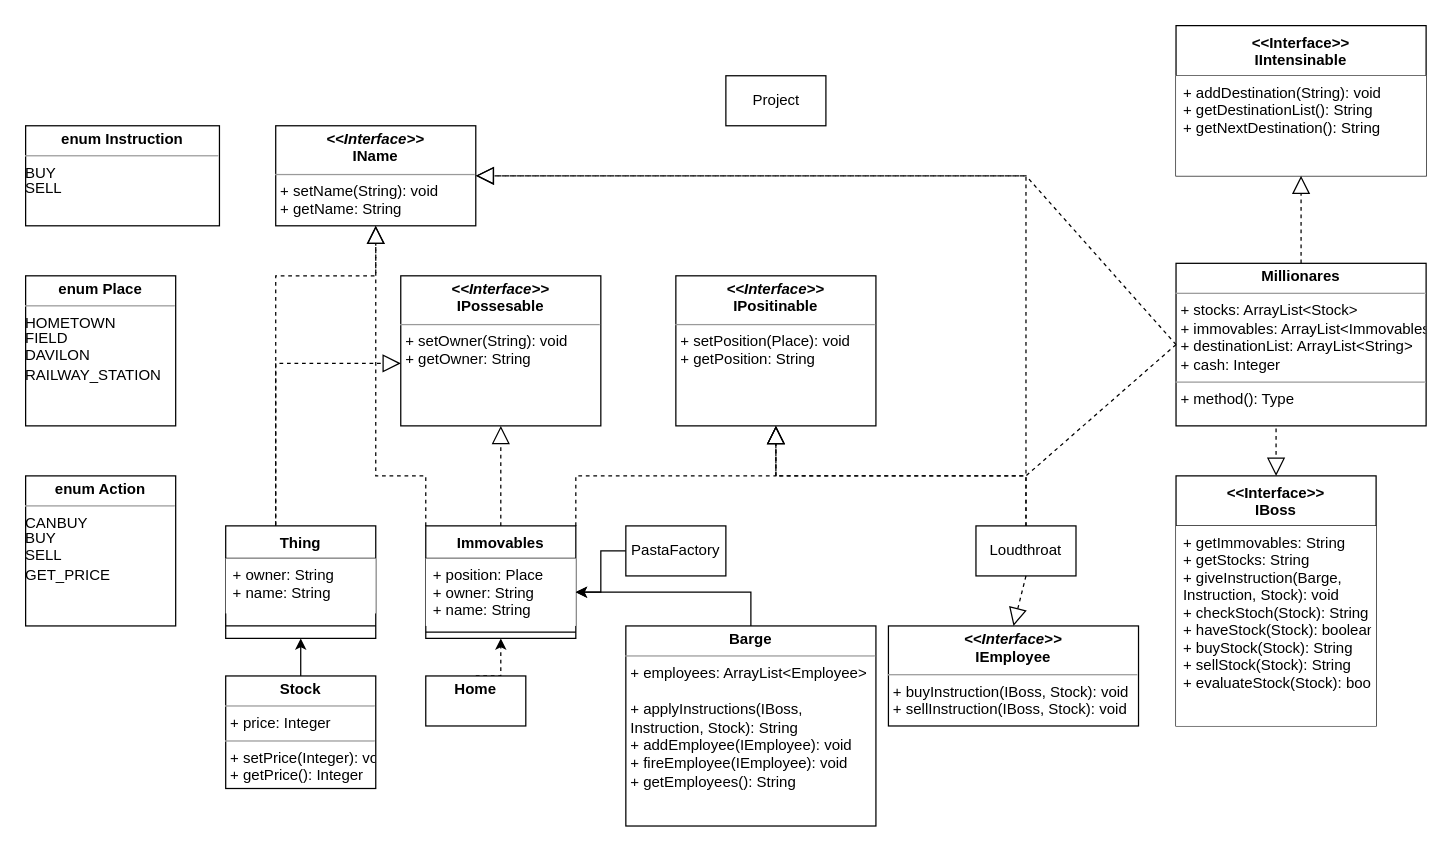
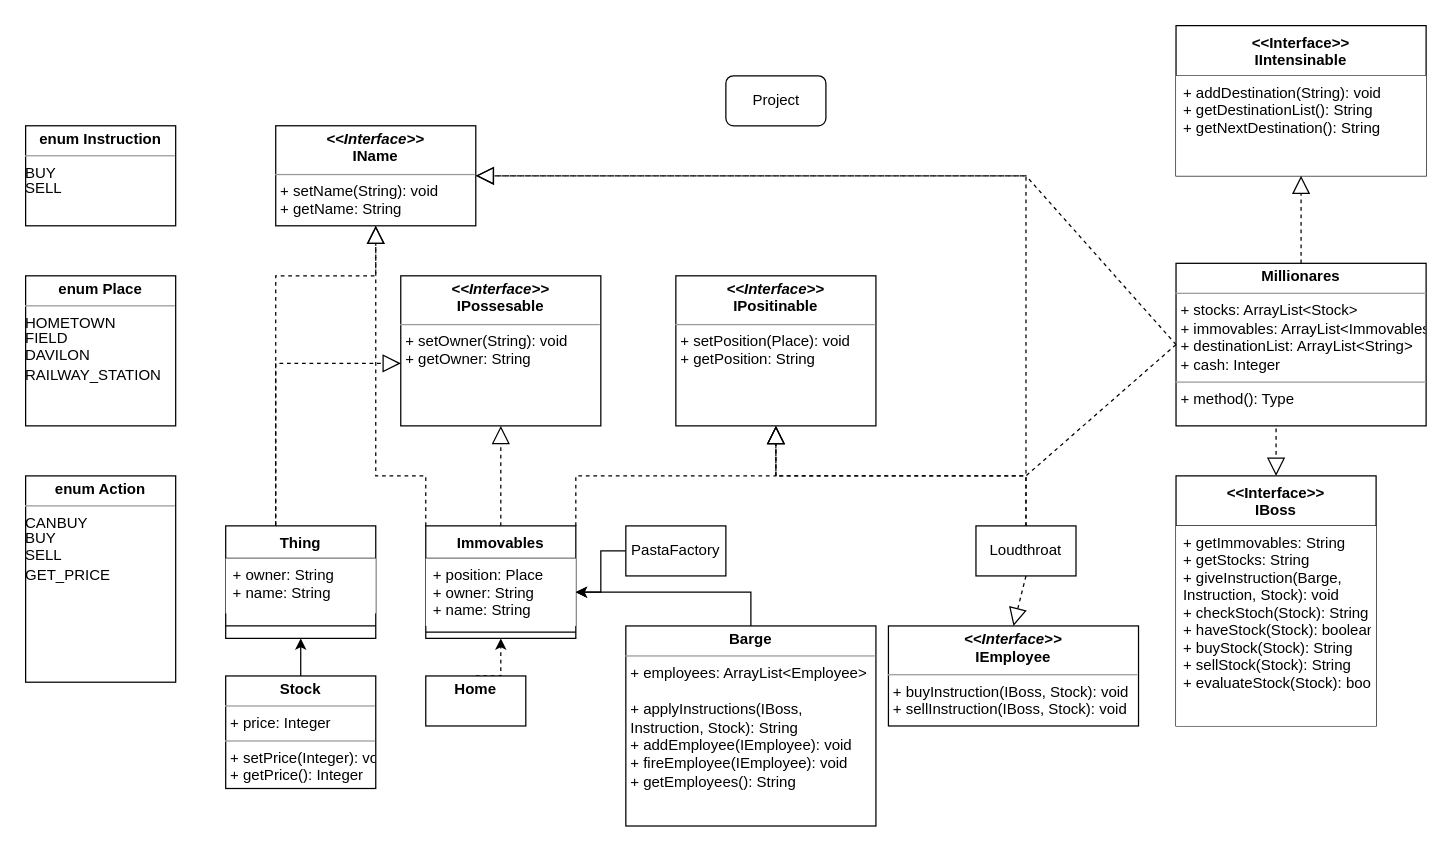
node "Project": shape rectangle -> rounded rectangle
node "enum Instruction BUY SELL": size 194x100 -> 150x100
node "enum Action CANBUY BUY SELL GET_PRICE": size 150x150 -> 150x206
